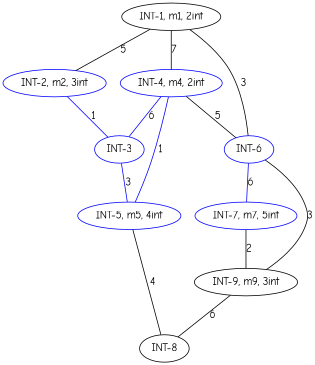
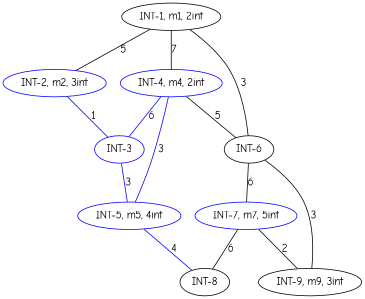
edge "INT-4, m4, 2int" -- "INT-5, m5, 4int": label "1" -> "3"
node "INT-6": color blue -> black
edge "INT-6" -- "INT-7, m7, 5int": color blue -> black
edge "INT-5, m5, 4int" -- "INT-8": color black -> blue
edge "INT-9, m9, 3int" -- "INT-8": now "INT-7, m7, 5int" -- "INT-8"
